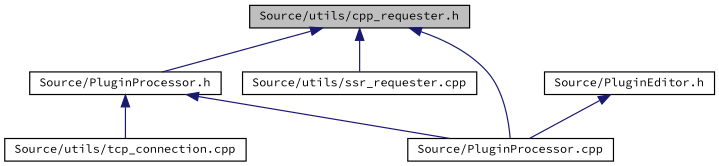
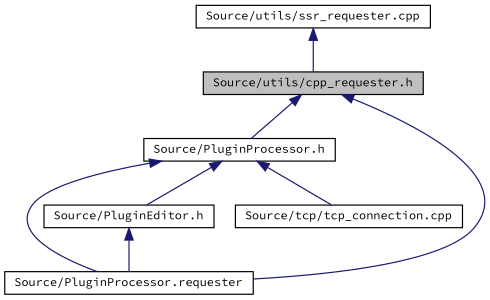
edge "Source/utils/ssr_requester.cpp" -> "Source/utils/cpp_requester.h": reversed
node "Source/utils/tcp_connection.cpp": label "Source/utils/tcp_connection.cpp" -> "Source/tcp/tcp_connection.cpp"
node "Source/PluginProcessor.cpp": label "Source/PluginProcessor.cpp" -> "Source/PluginProcessor.requester"
edge "Source/PluginEditor.h" -> "Source/PluginProcessor.h": added
